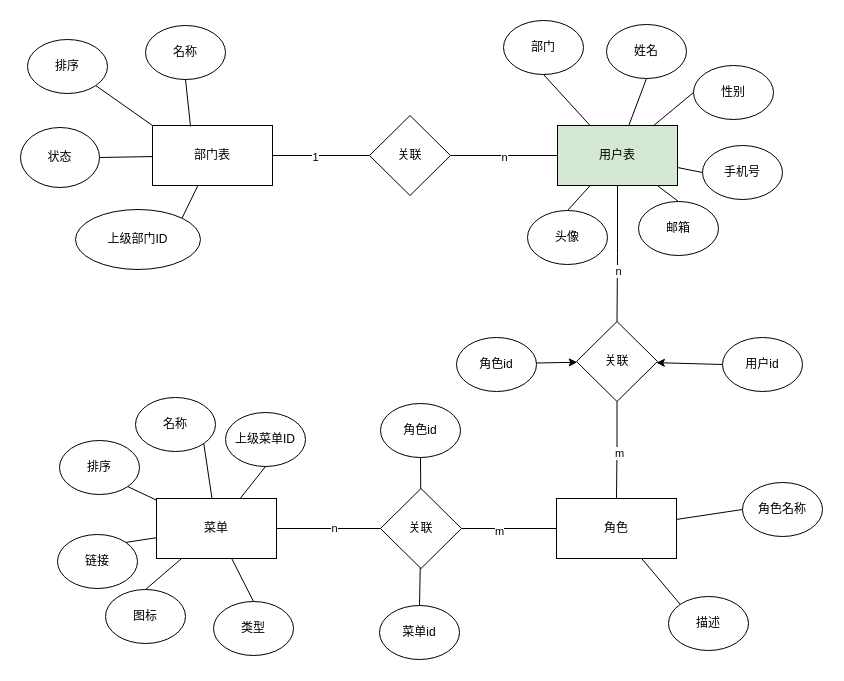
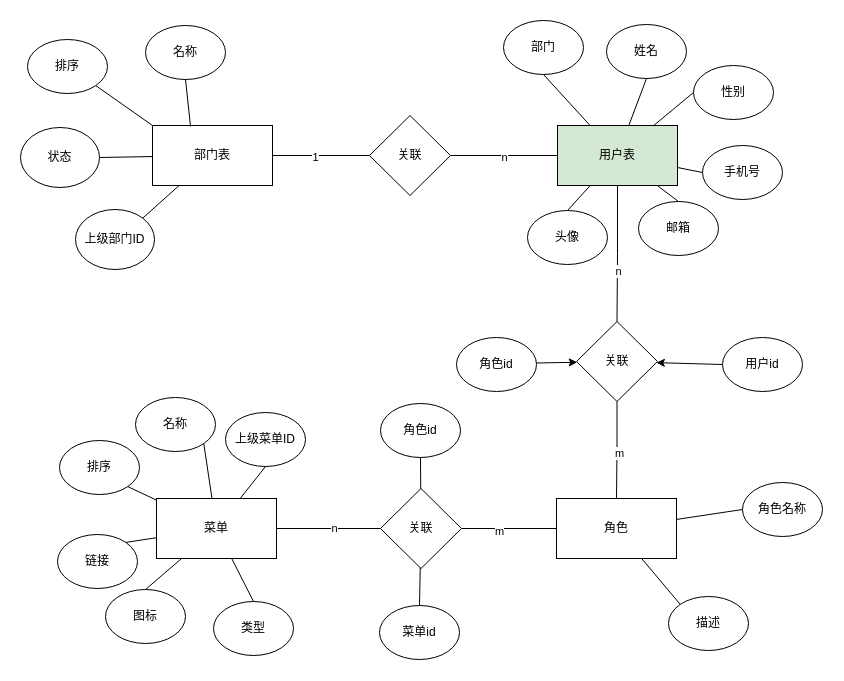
node "上级部门ID": size 125x60 -> 79x60
